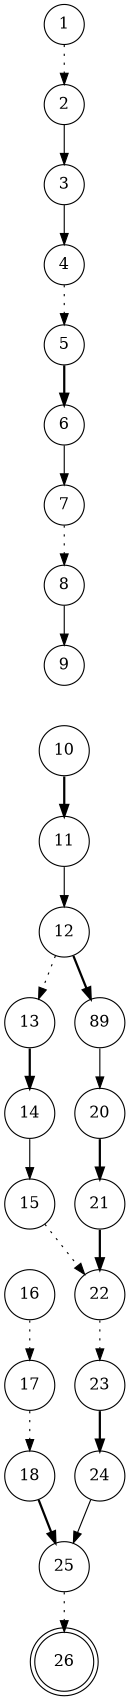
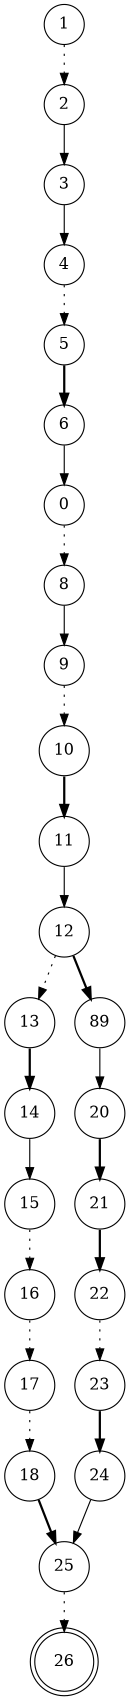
node "7": label "7" -> "0"
edge "9" -> "10": added
edge "15" -> "22": now "15" -> "16"
